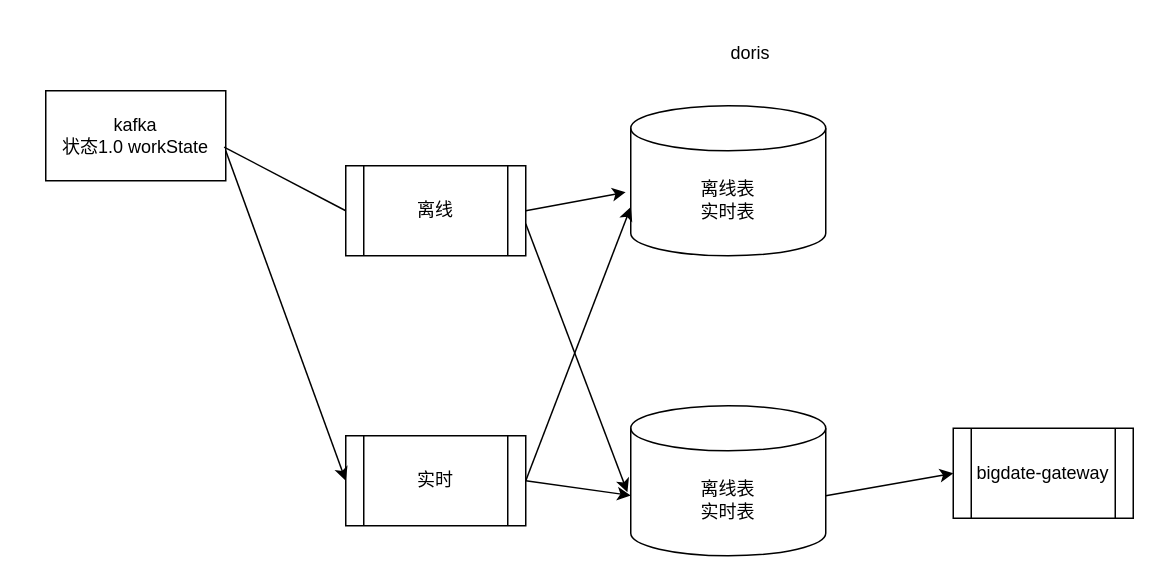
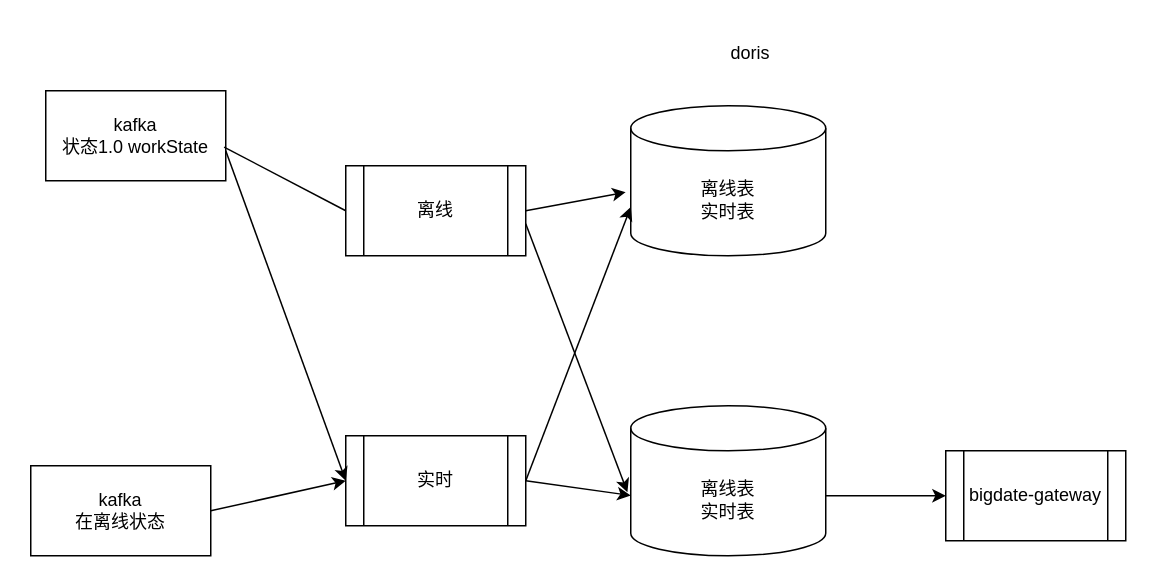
node "bigdate-gateway": moved (1043, 473) -> (1036, 496)
edge "kafka 在离线状态" -> "实时": added
node "kafka 在离线状态": added
